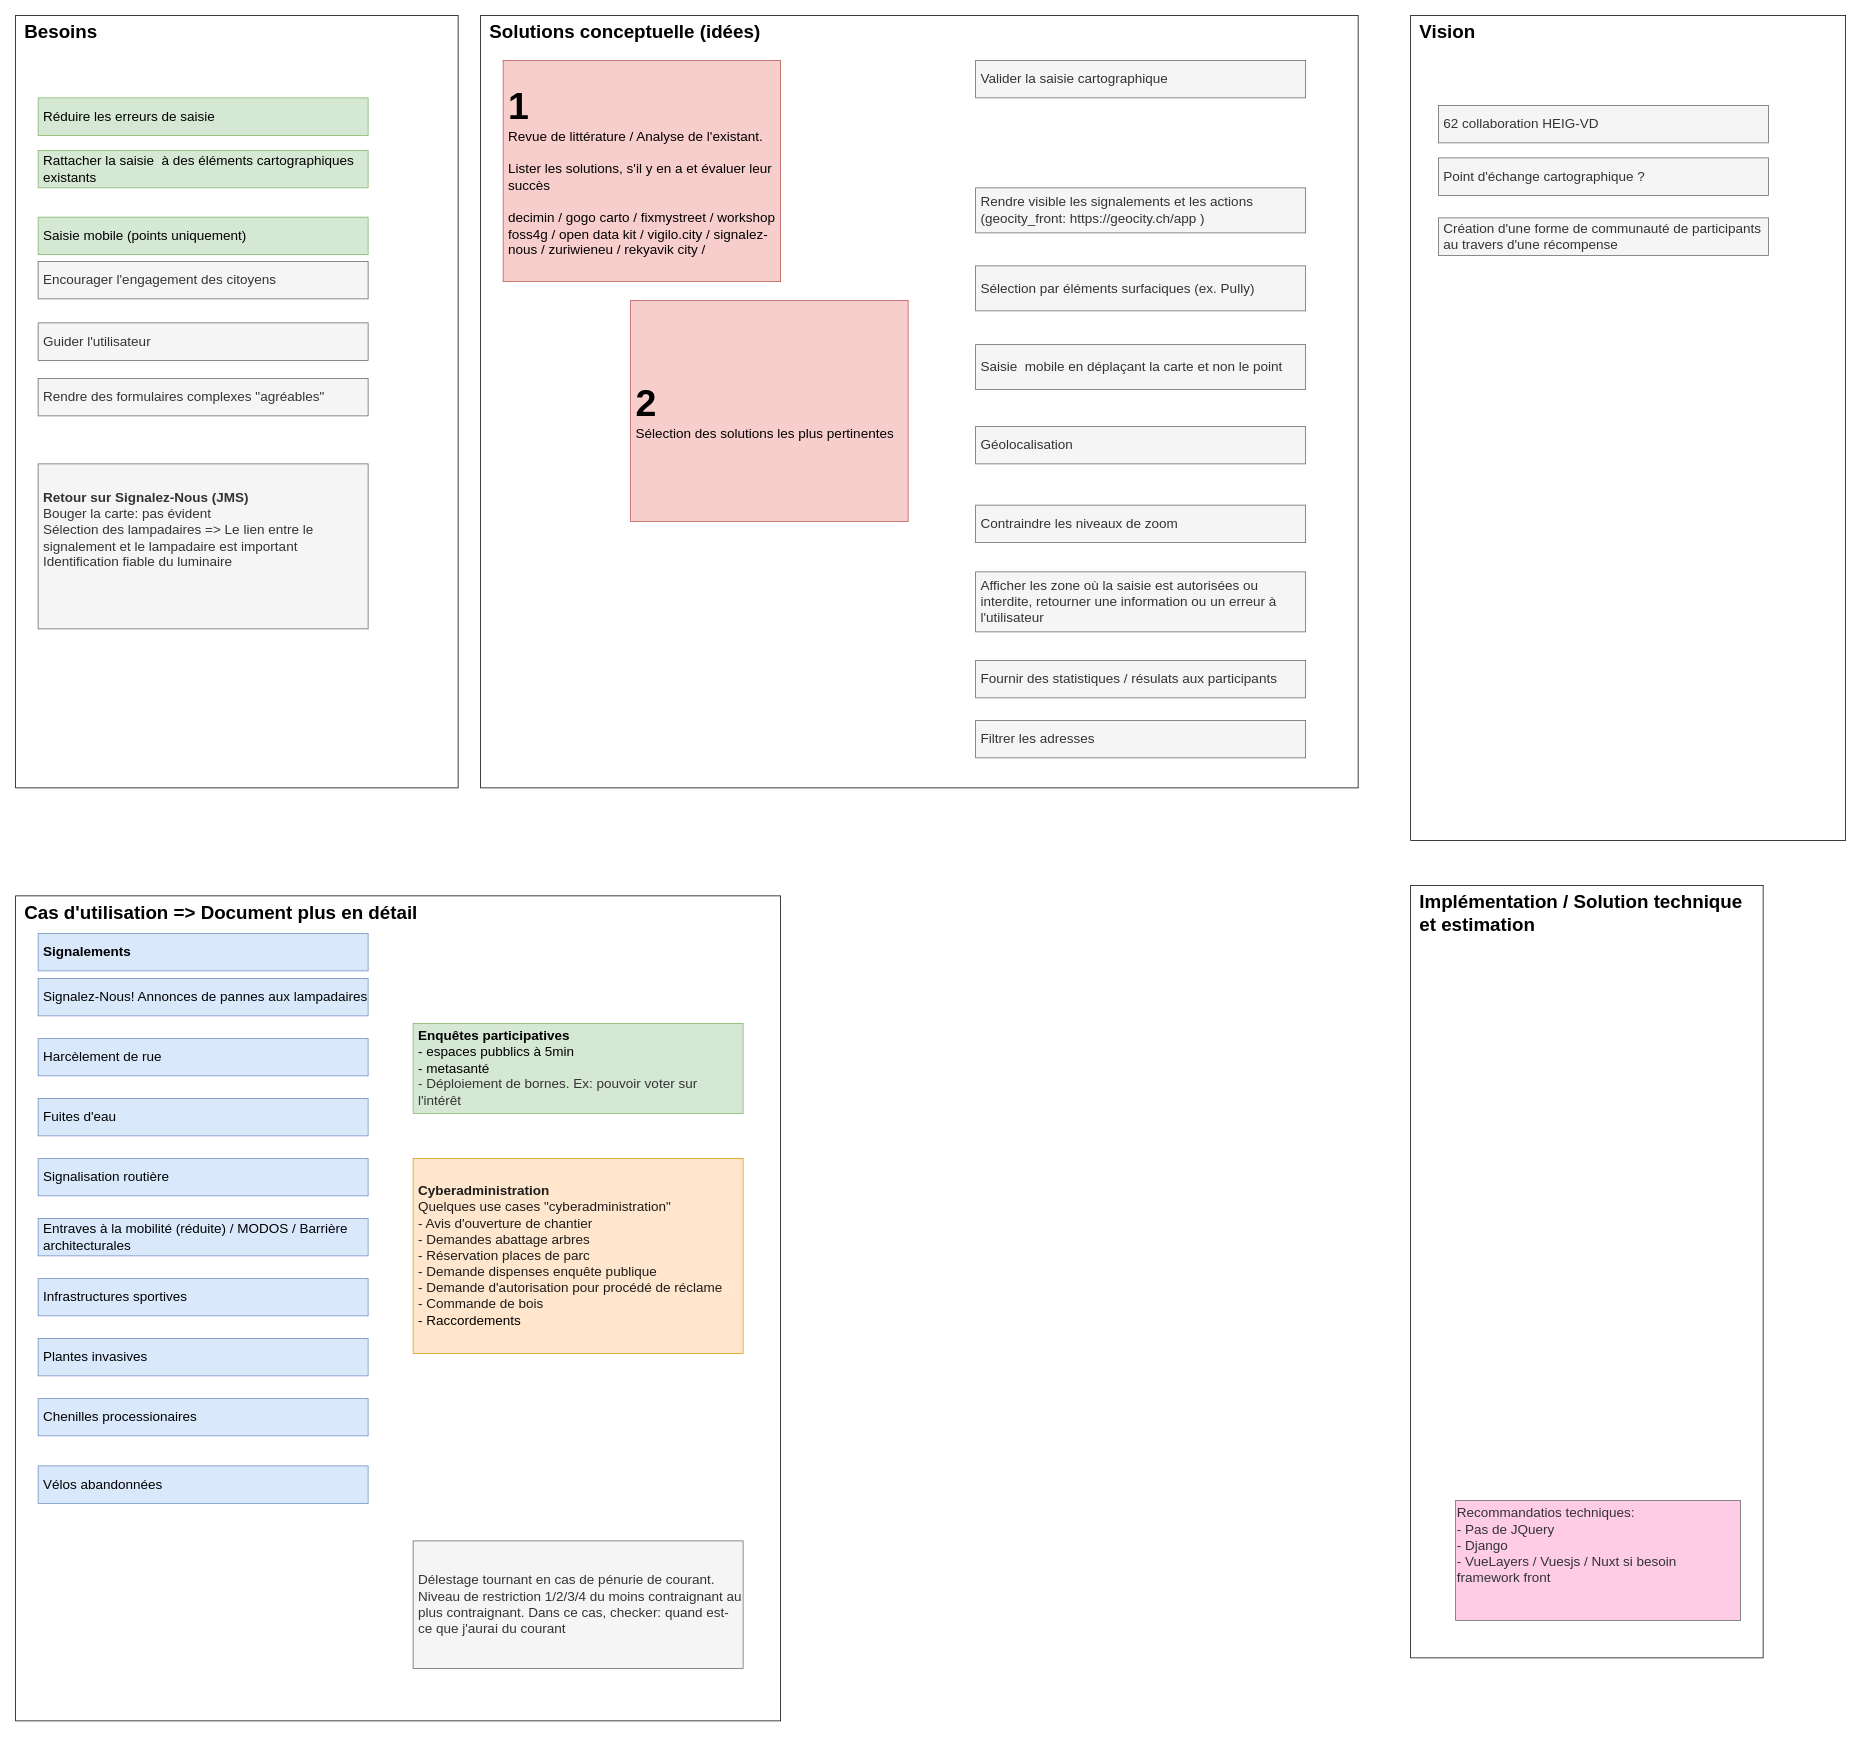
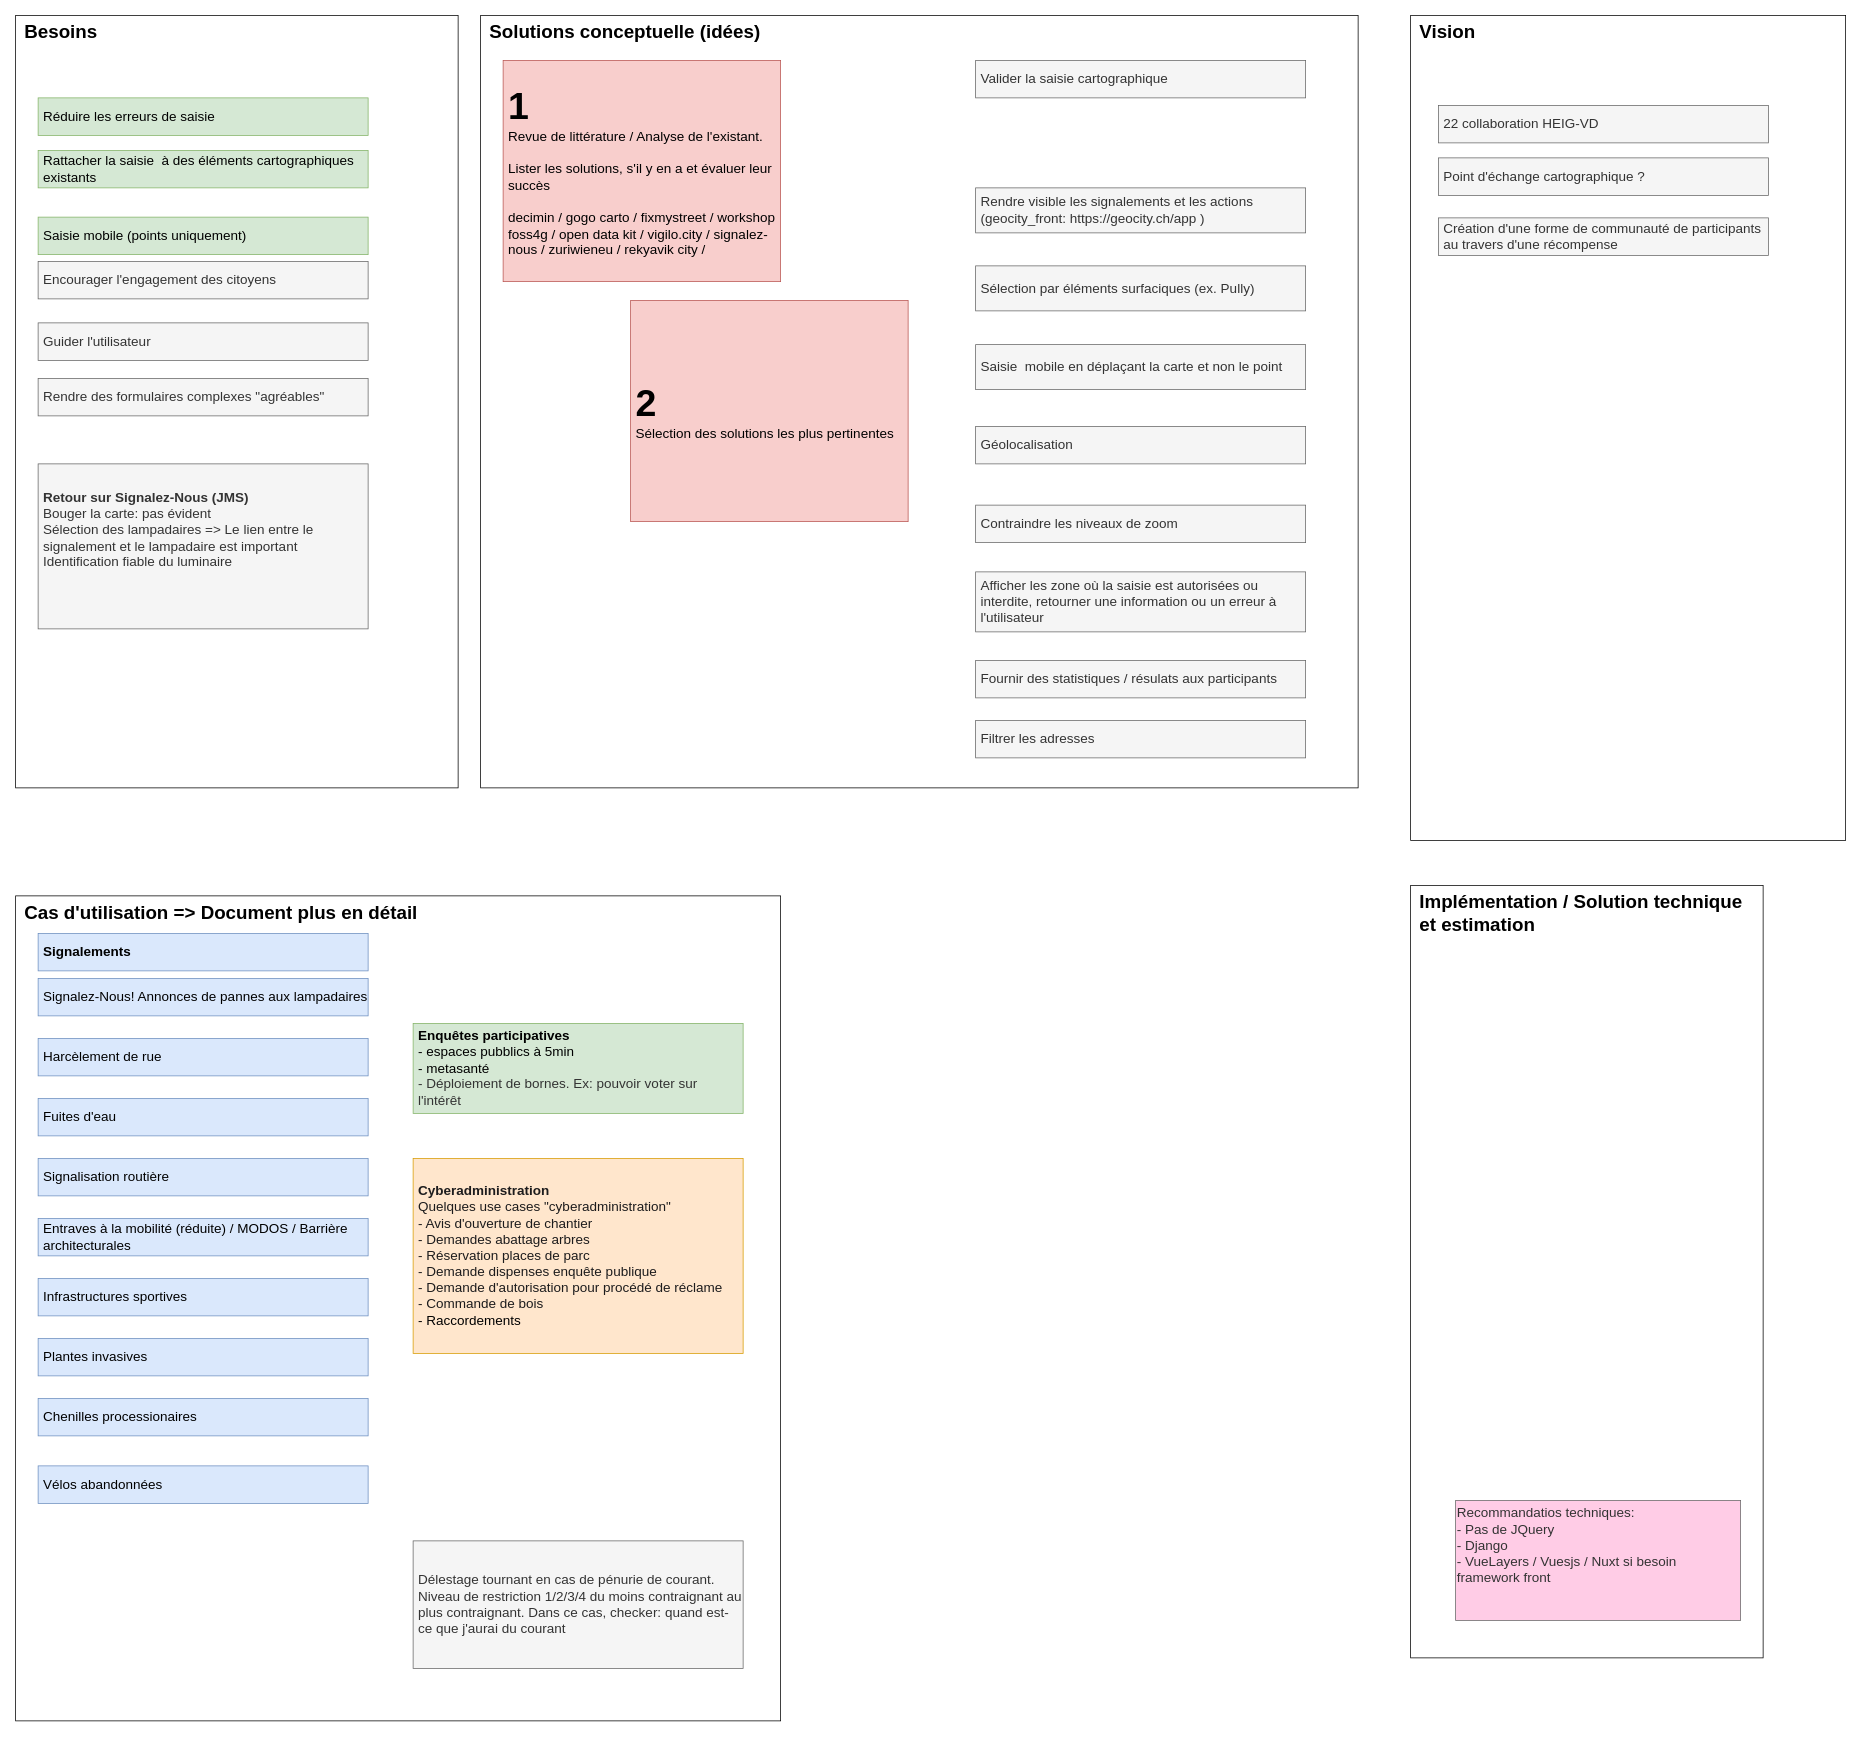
node "62 collaboration HEIG-VD": label "62 collaboration HEIG-VD" -> "22 collaboration HEIG-VD"
